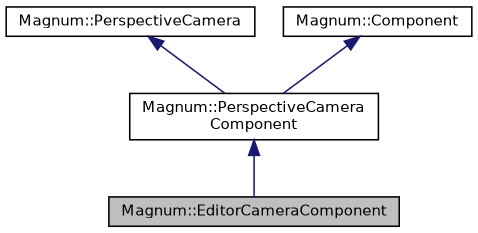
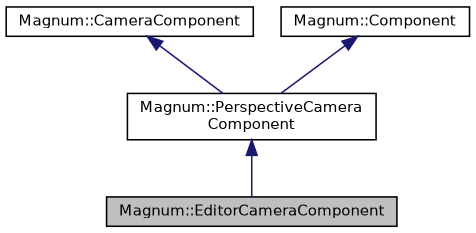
node "Magnum::PerspectiveCamera": label "Magnum::PerspectiveCamera" -> "Magnum::CameraComponent"
